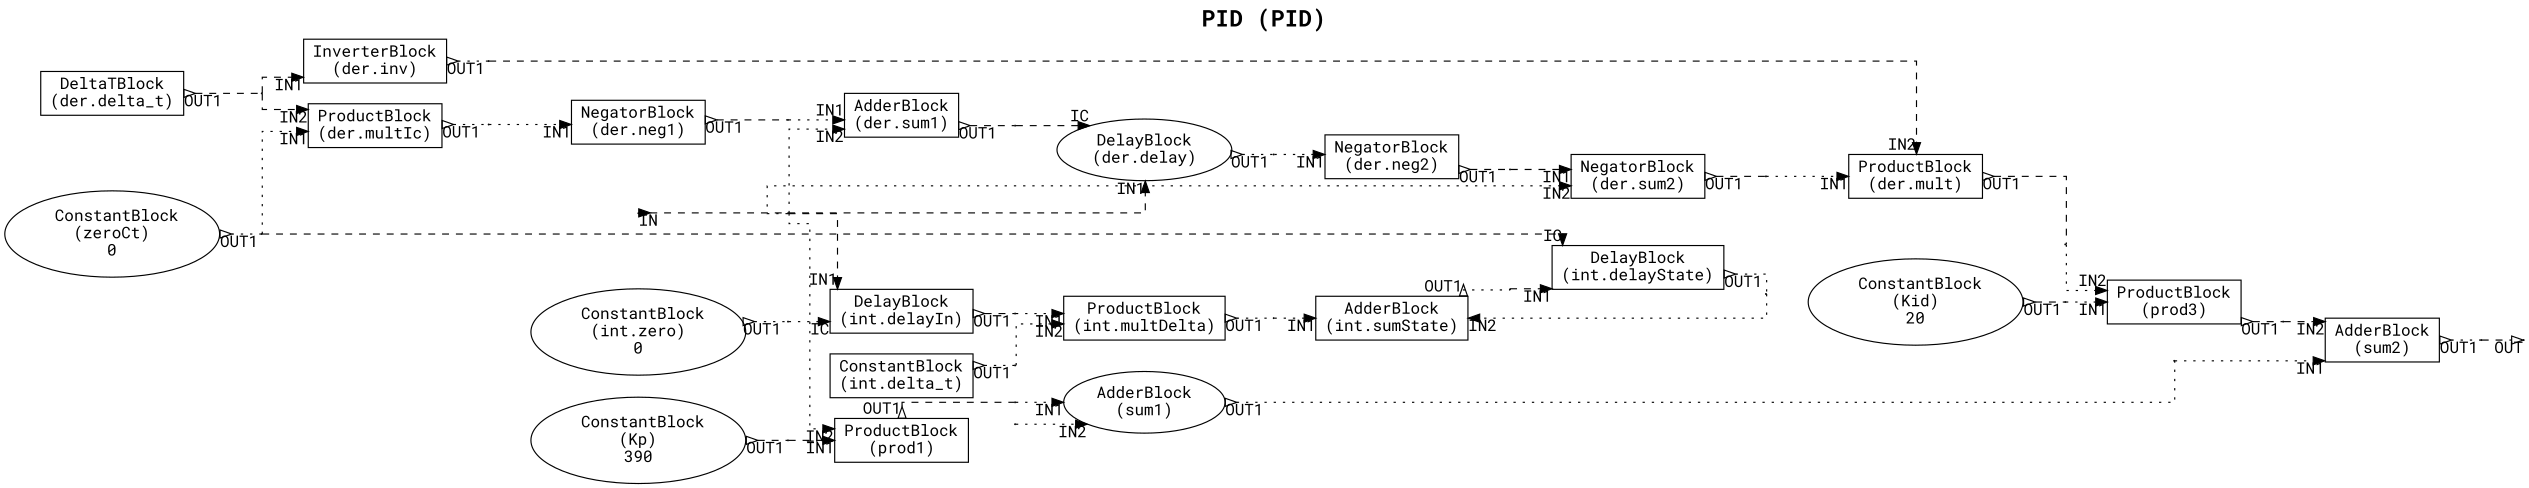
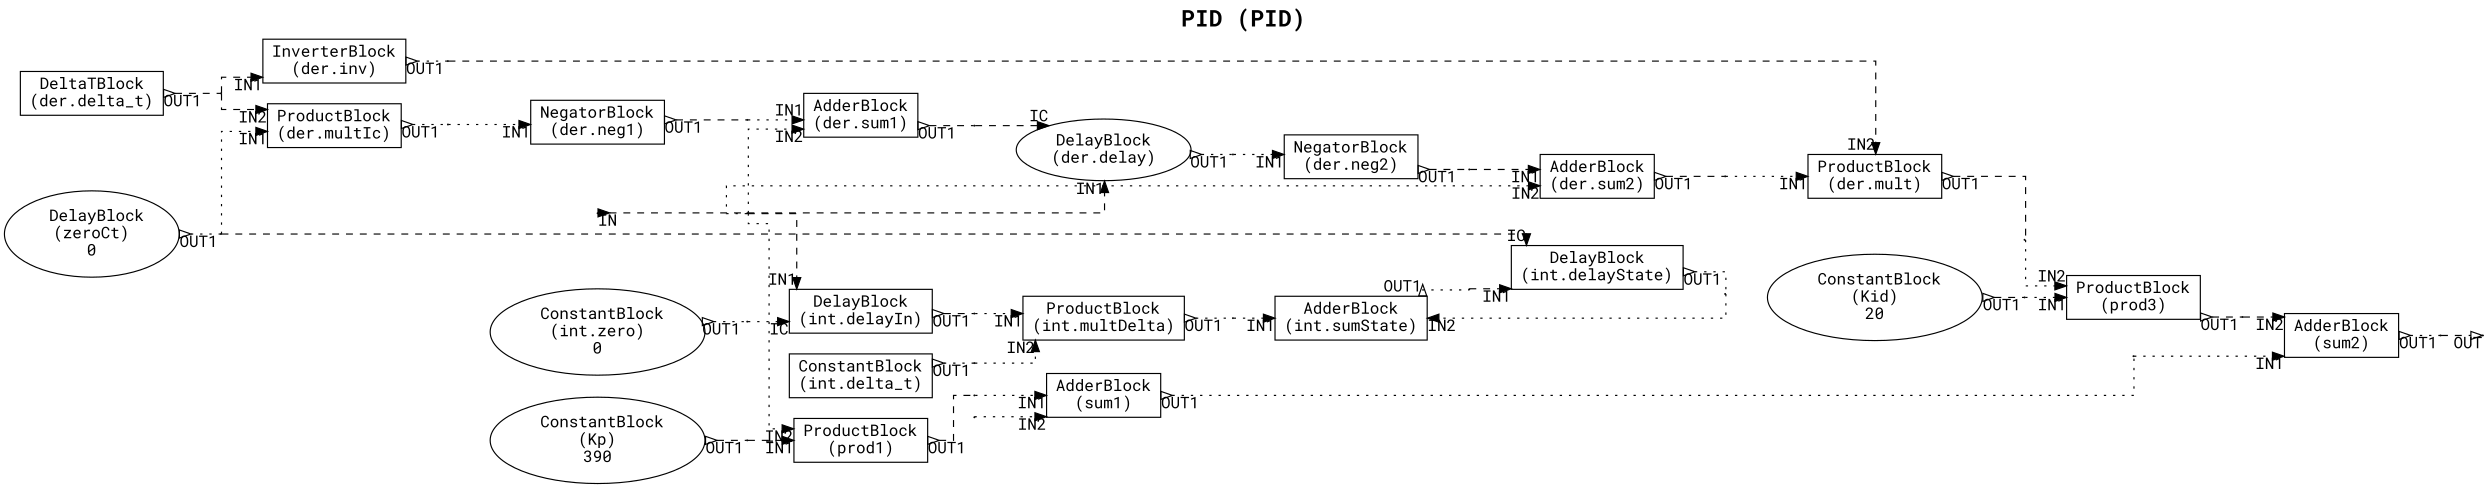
node "NegatorBlock (der.sum2)": label "NegatorBlock (der.sum2)" -> "AdderBlock (der.sum2)"
node "ConstantBlock (zeroCt) 0": label "ConstantBlock (zeroCt) 0" -> "DelayBlock (zeroCt) 0"
node "AdderBlock (sum1)": shape ellipse -> box
